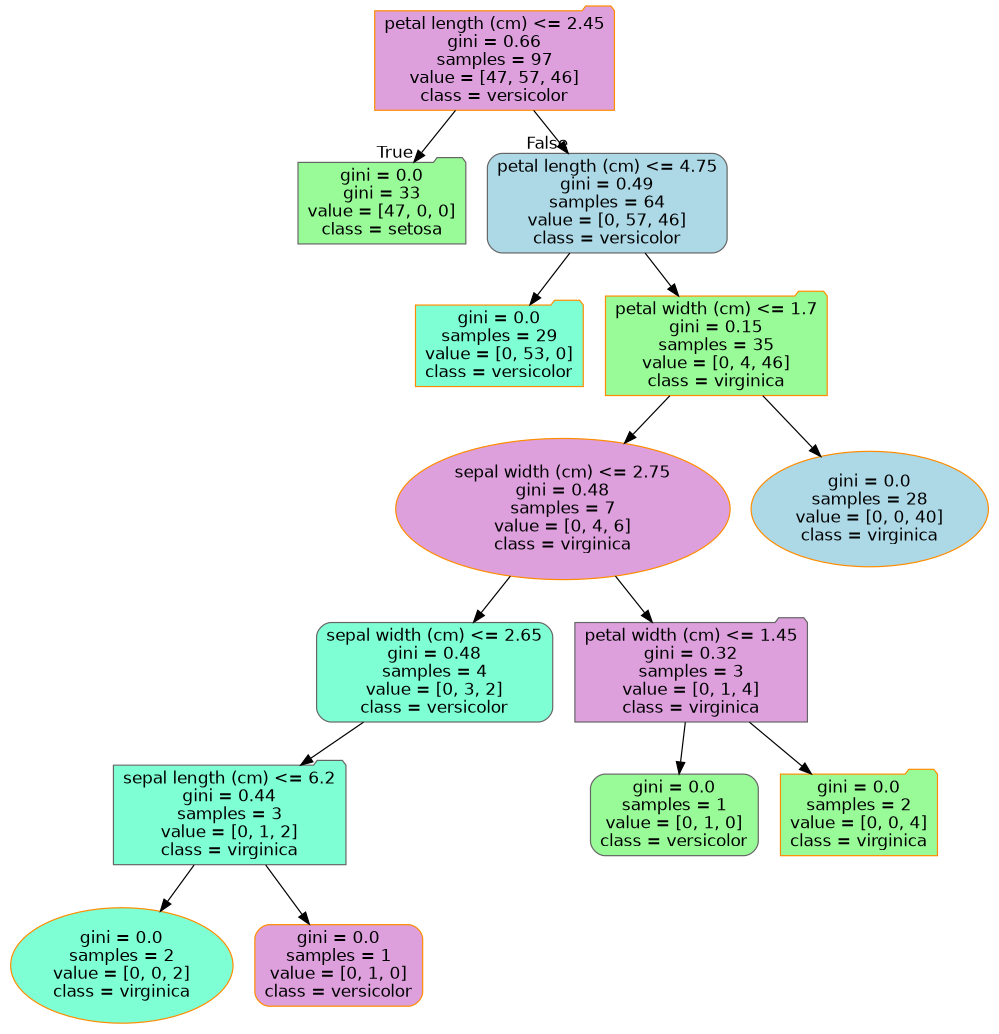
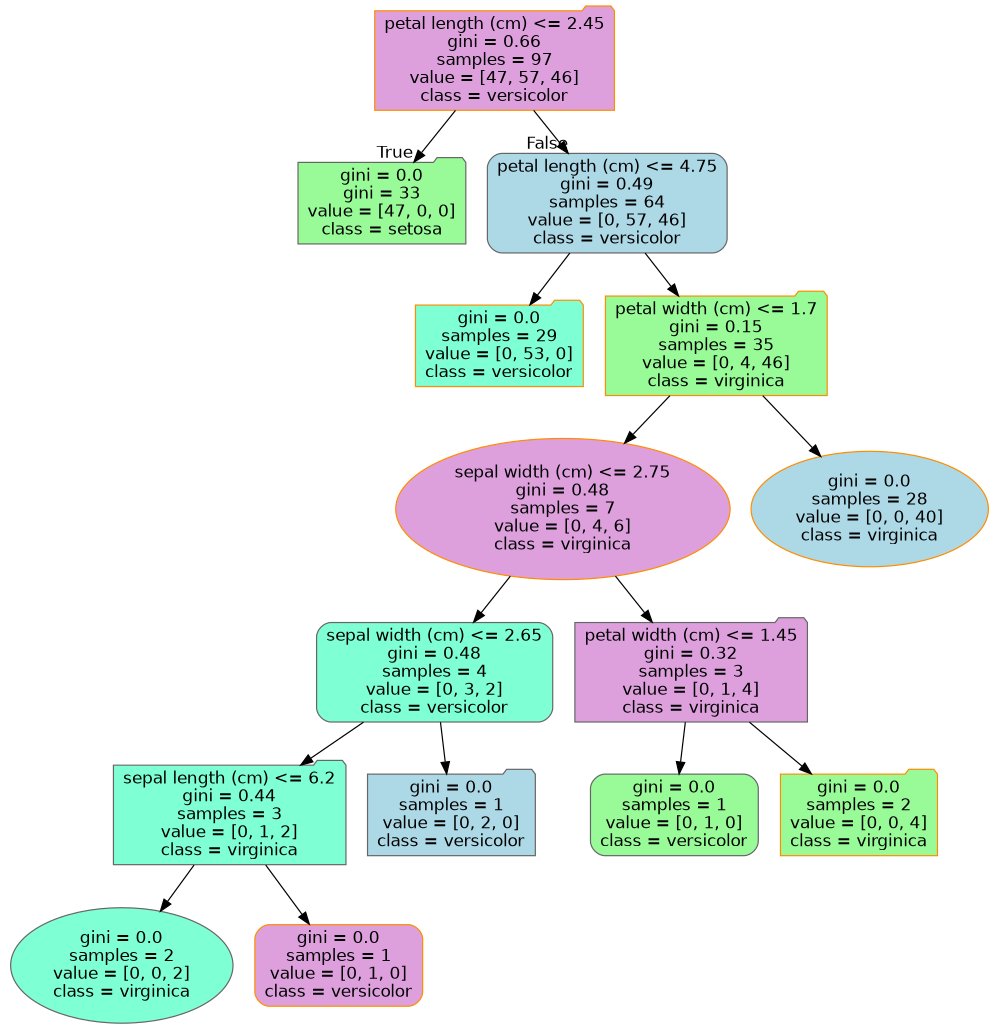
node "gini = 0.0 samples = 1 value = [0, 2, 0] class = versicolor": added
node "gini = 0.0 samples = 2 value = [0, 0, 2] class = virginica": color darkorange -> gray40
